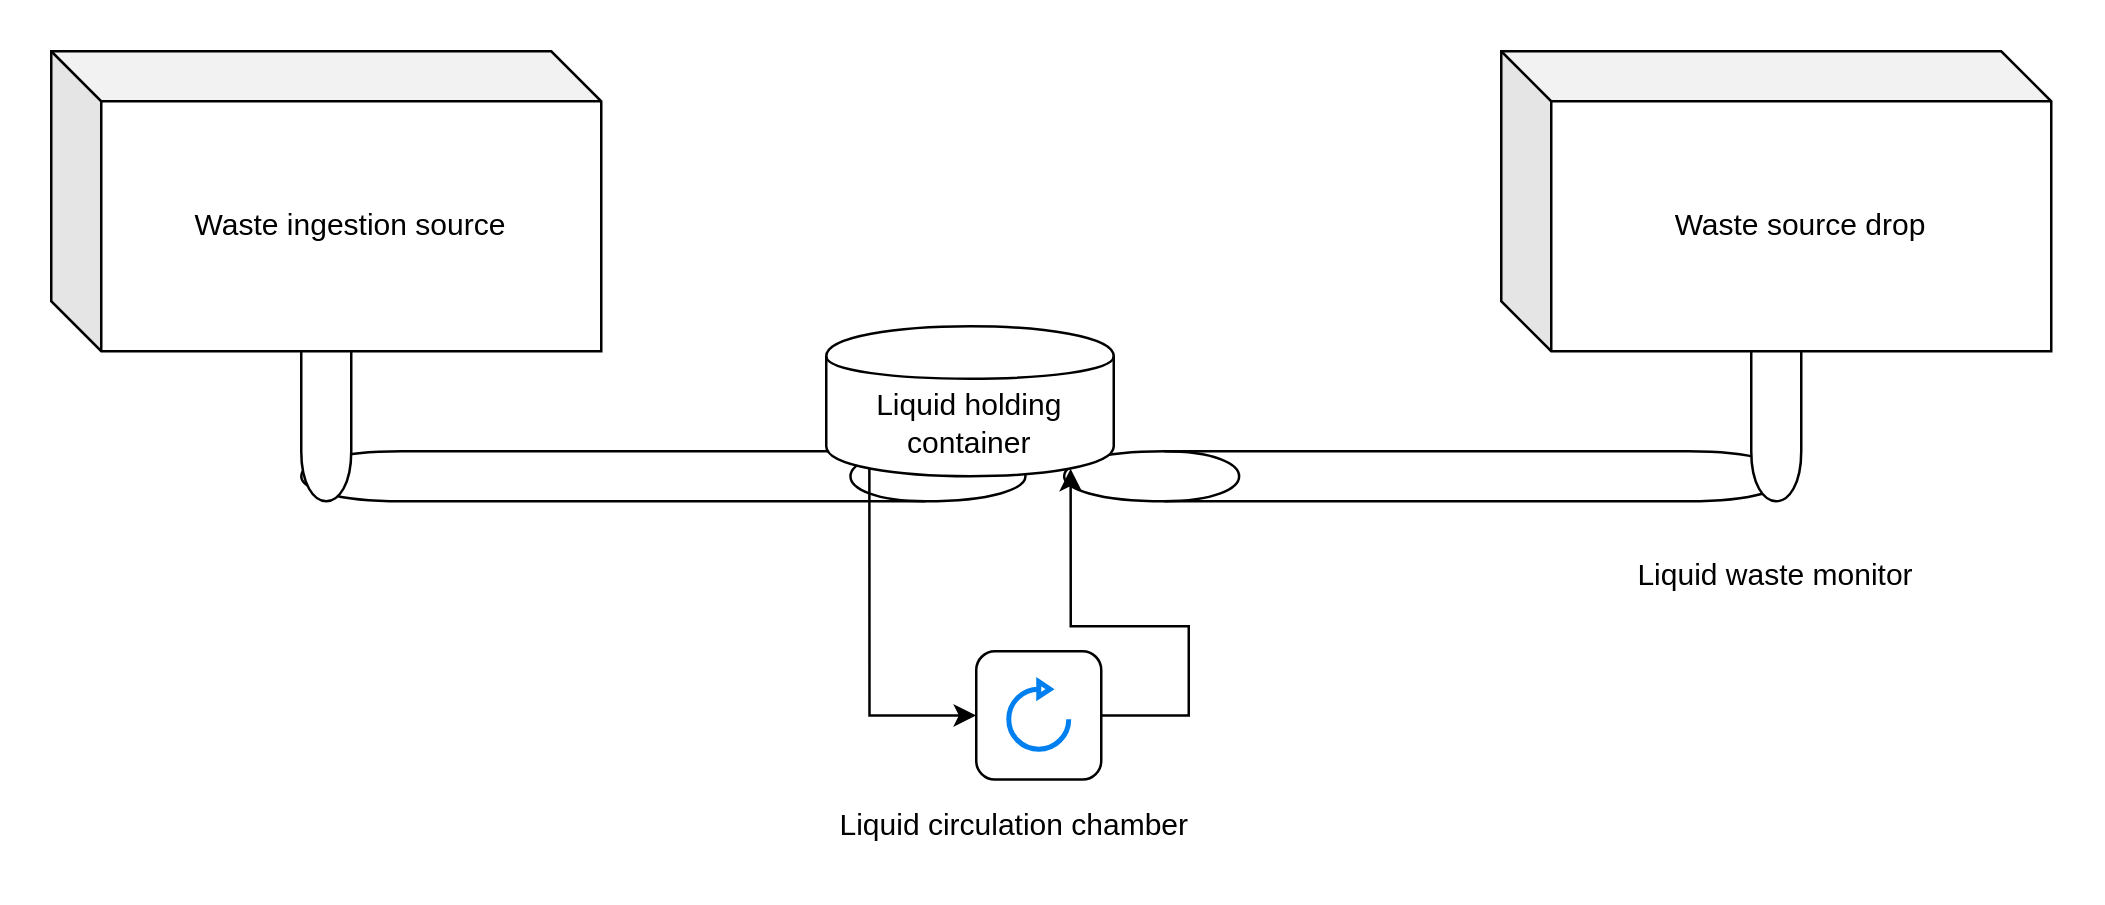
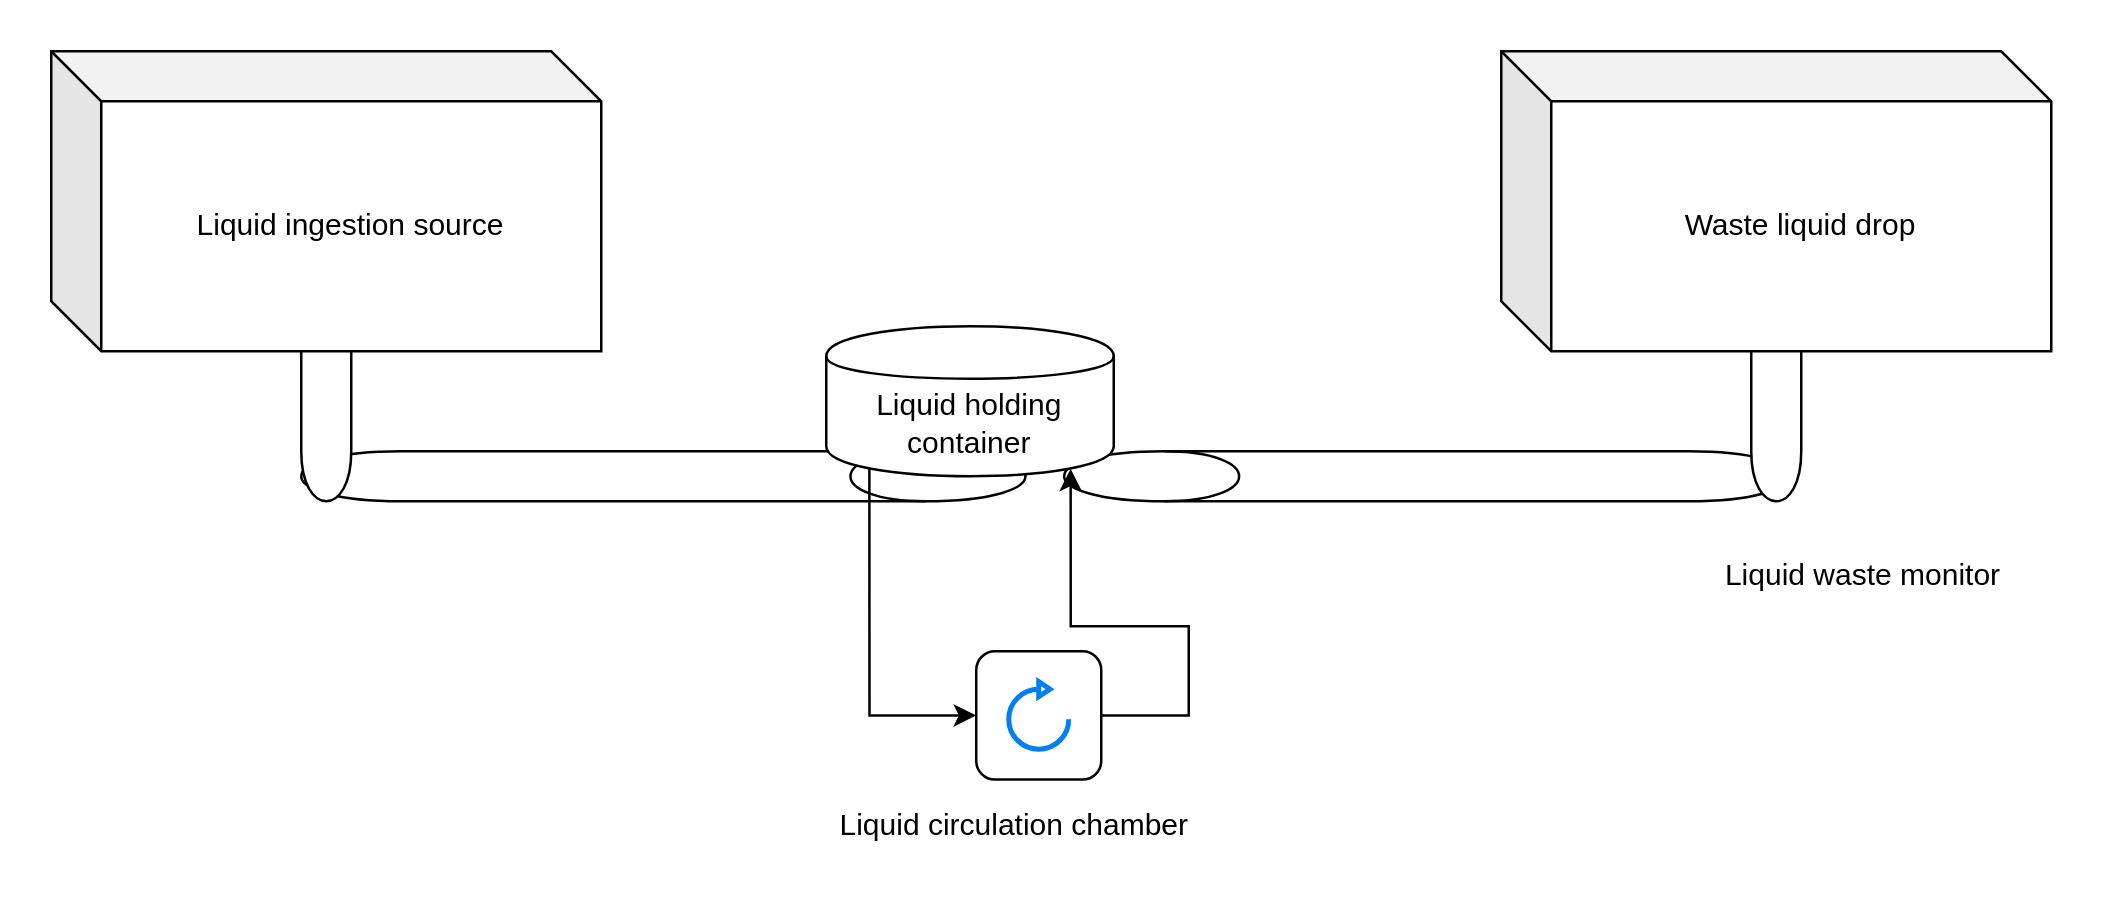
node "Waste ingestion source": label "Waste ingestion source" -> "Liquid ingestion source"
node "Waste source drop": label "Waste source drop" -> "Waste liquid drop"
node "Liquid waste monitor": moved (1776, 576) -> (1864, 576)
